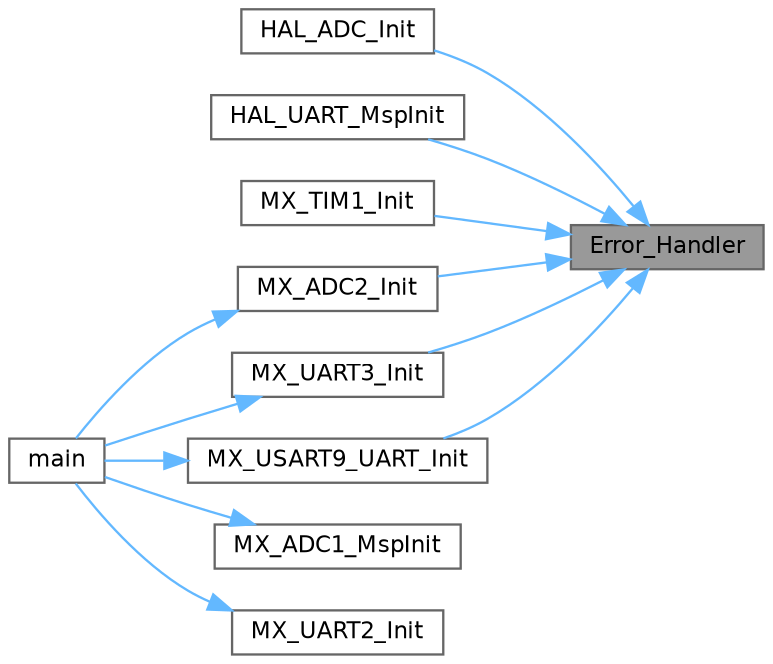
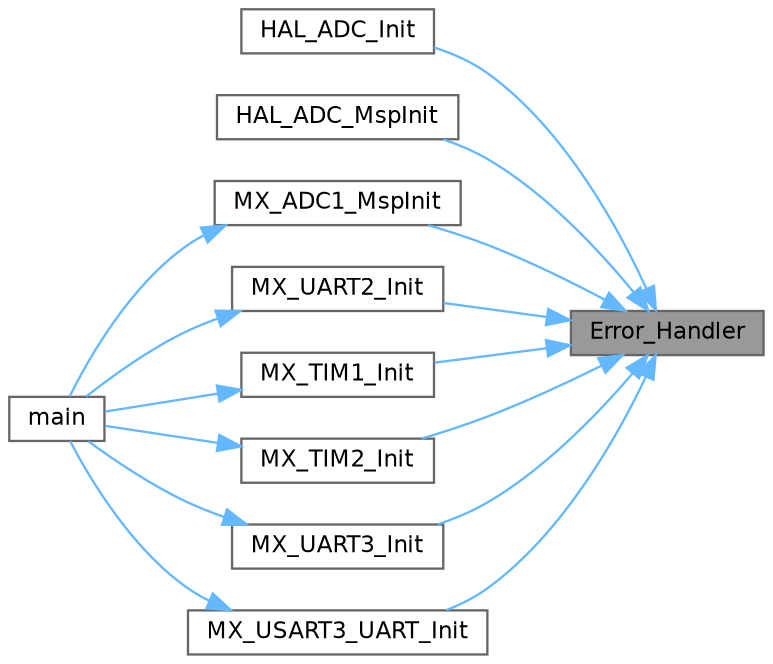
node "HAL_UART_MspInit": label "HAL_UART_MspInit" -> "HAL_ADC_MspInit"
edge "MX_ADC1_MspInit" -> "Error_Handler": added
node "MX_ADC2_Init": label "MX_ADC2_Init" -> "MX_TIM2_Init"
edge "MX_UART2_Init" -> "Error_Handler": added
edge "main" -> "MX_TIM1_Init": added
node "MX_USART9_UART_Init": label "MX_USART9_UART_Init" -> "MX_USART3_UART_Init"
